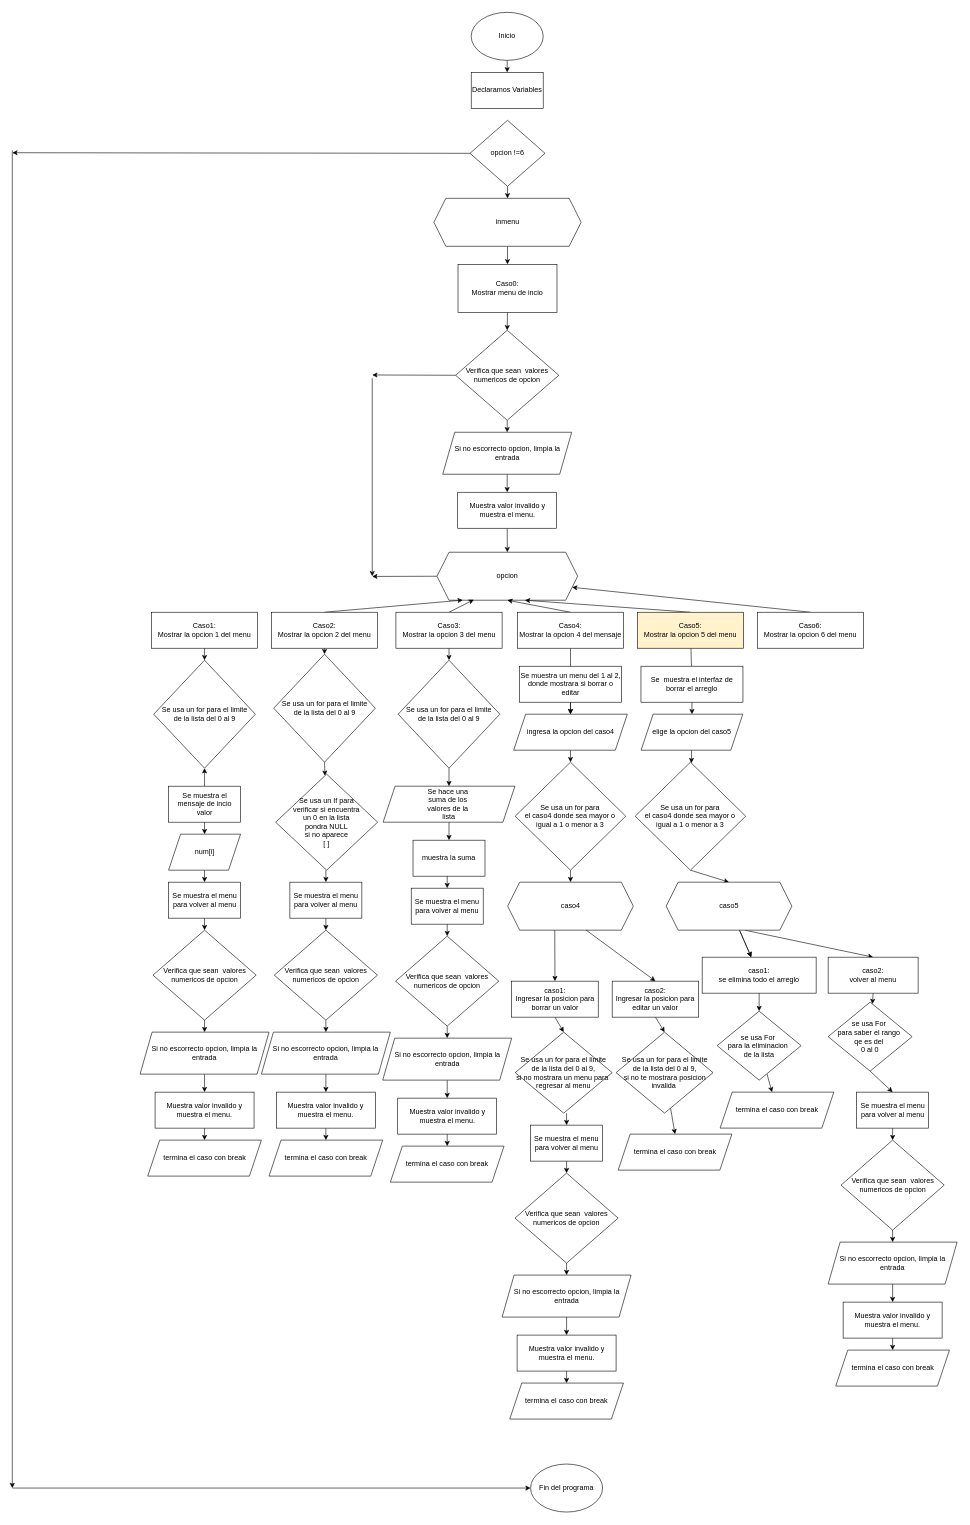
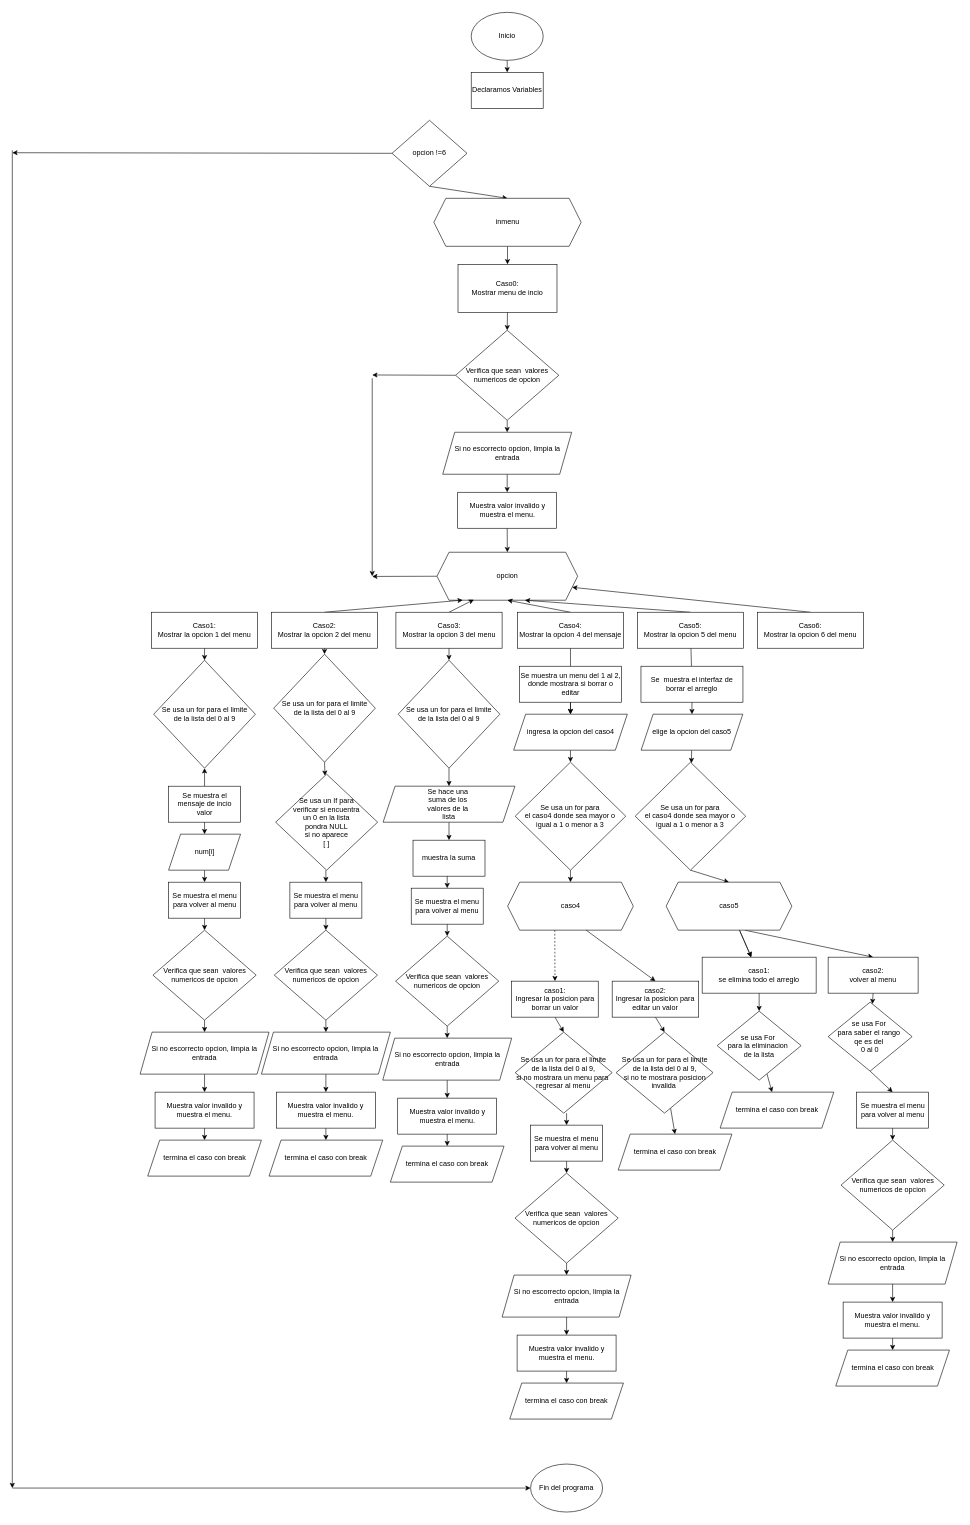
node "opcion !=6": moved (508, 153) -> (430, 153)
node "Caso5: Mostrar la opcion 5 del menu": fillcolor #fff2cc -> #ffffff
edge "caso4" -> "caso1: Ingresar la posicion para borrar un valor": style solid -> dashed
